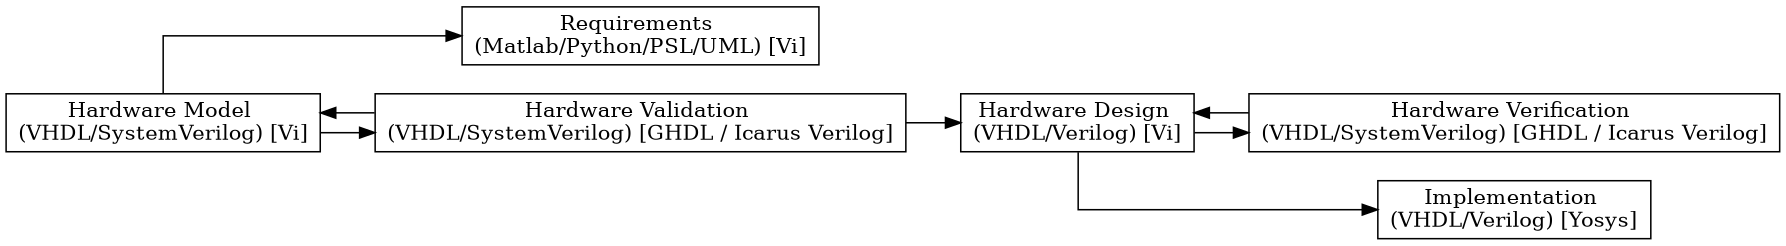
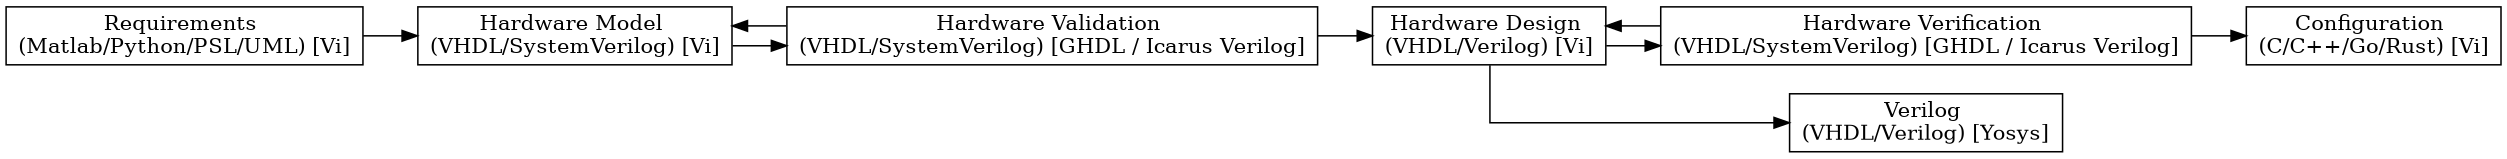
edge "Hardware Model (VHDL/SystemVerilog) [Vi]" -> "Requirements (Matlab/Python/PSL/UML) [Vi]": reversed
node "Configuration (C/C++/Go/Rust) [Vi]": added
node "Implementation (VHDL/Verilog) [Yosys]": label "Implementation (VHDL/Verilog) [Yosys]" -> "Verilog (VHDL/Verilog) [Yosys]"
